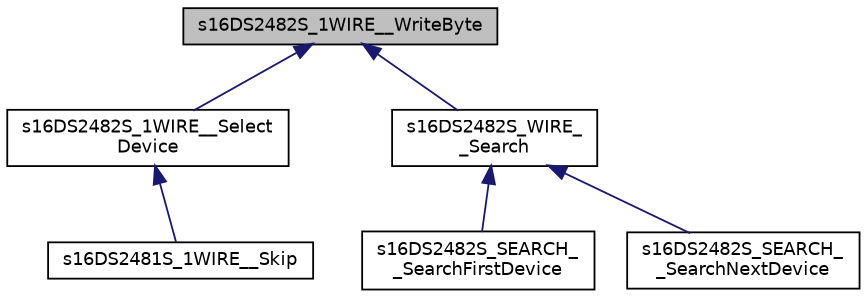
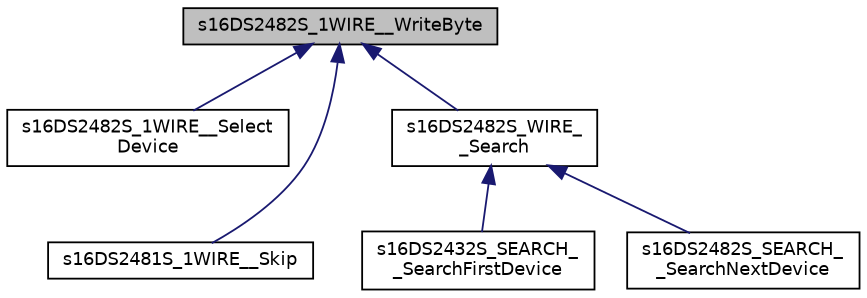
edge "s16DS2481S_1WIRE__Skip" -> "s16DS2482S_1WIRE__Select Device": now "s16DS2481S_1WIRE__Skip" -> "s16DS2482S_1WIRE__WriteByte"
node "s16DS2482S_SEARCH_ _SearchFirstDevice": label "s16DS2482S_SEARCH_ _SearchFirstDevice" -> "s16DS2432S_SEARCH_ _SearchFirstDevice"
